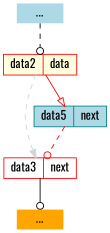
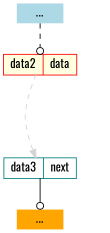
node "data5": removed
node "data3": color red -> teal
